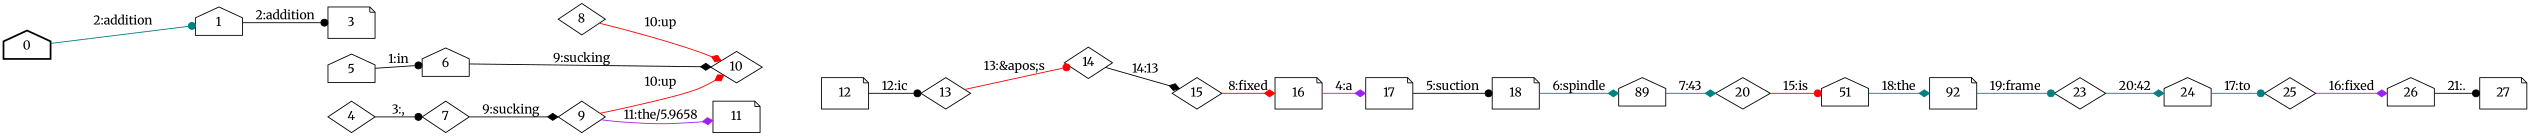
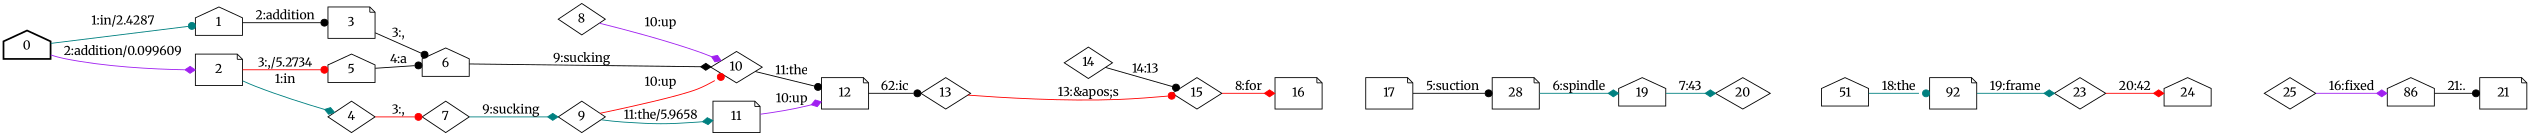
edge "0" -> "1": label "2:addition" -> "1:in/2.4287"
edge "8" -> "10": color red -> purple
edge "3" -> "6": added, label "3:,"
edge "5" -> "6": label "1:in" -> "4:a"
node "2": added
edge "14" -> "15": arrowhead diamond -> dot
edge "10" -> "12": added, label "11:the"
edge "13" -> "14": now "13" -> "15"
edge "12" -> "13": label "12:ic" -> "62:ic"
edge "15" -> "16": label "8:fixed" -> "8:for"
edge "16" -> "17": removed, label "4:a"
node "18": label "18" -> "28"
node "89": label "89" -> "19"
edge "20" -> "51": removed, label "15:is"
edge "51" -> "92": arrowhead diamond -> dot
edge "92" -> "23": arrowhead dot -> diamond
edge "23" -> "24": color teal -> red
edge "24" -> "25": removed, label "17:to"
node "26": label "26" -> "86"
node "27": label "27" -> "21"
edge "9" -> "10": arrowhead diamond -> dot
edge "11" -> "12": added, label "10:up"
edge "4" -> "7": color black -> red
edge "7" -> "9": color black -> teal
edge "9" -> "11": color purple -> teal
